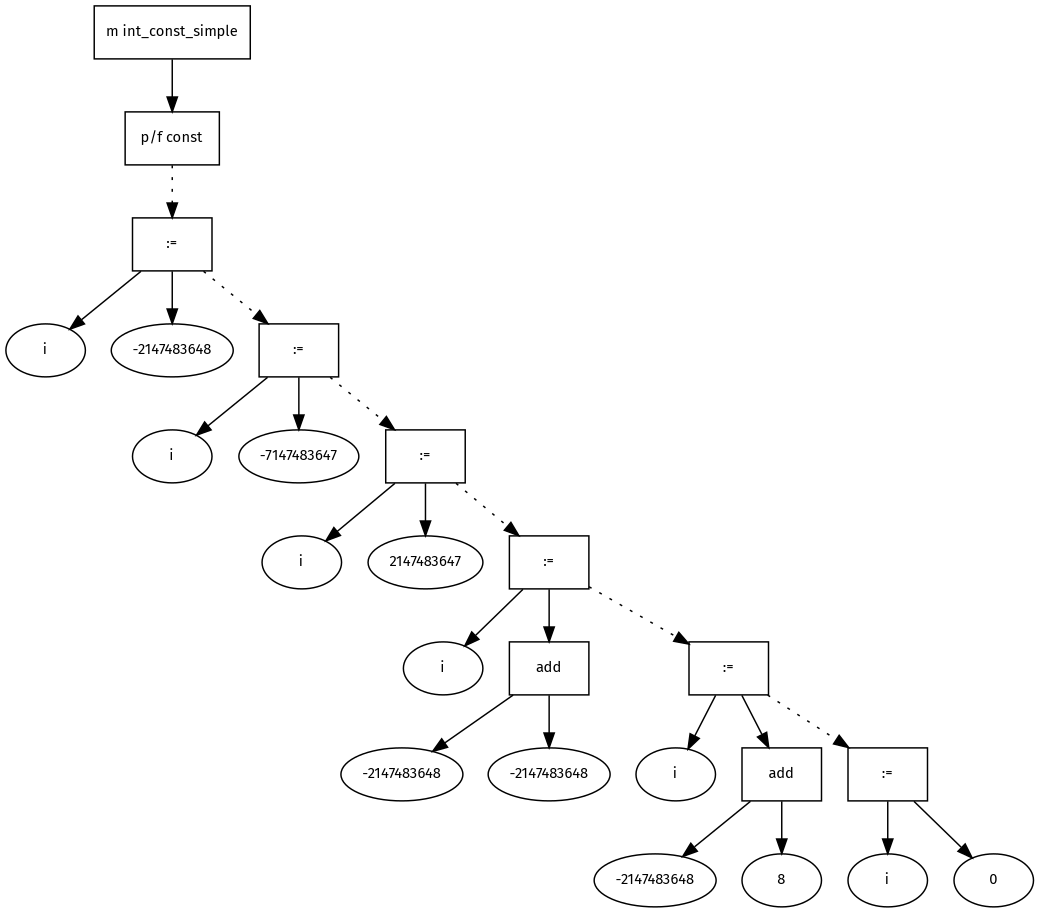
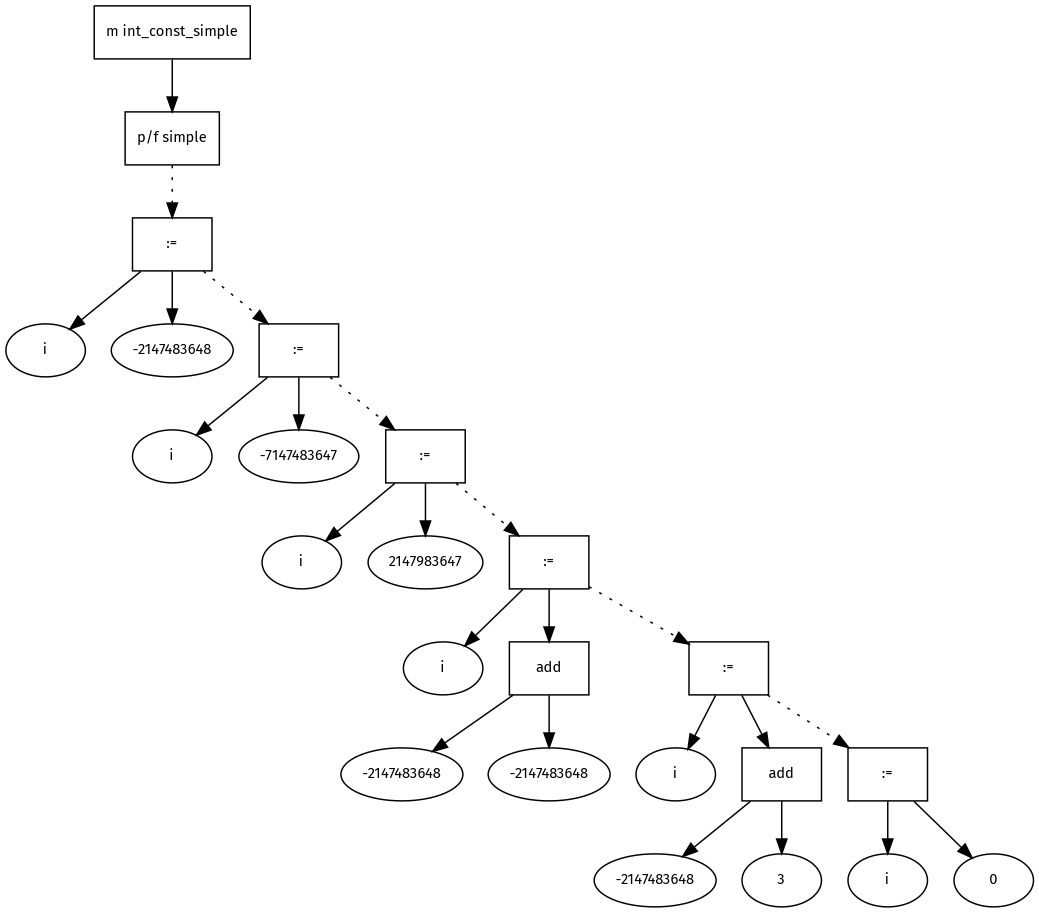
node "p/f const": label "p/f const" -> "p/f simple"
node "2147483647": label "2147483647" -> "2147983647"
node "8": label "8" -> "3"
